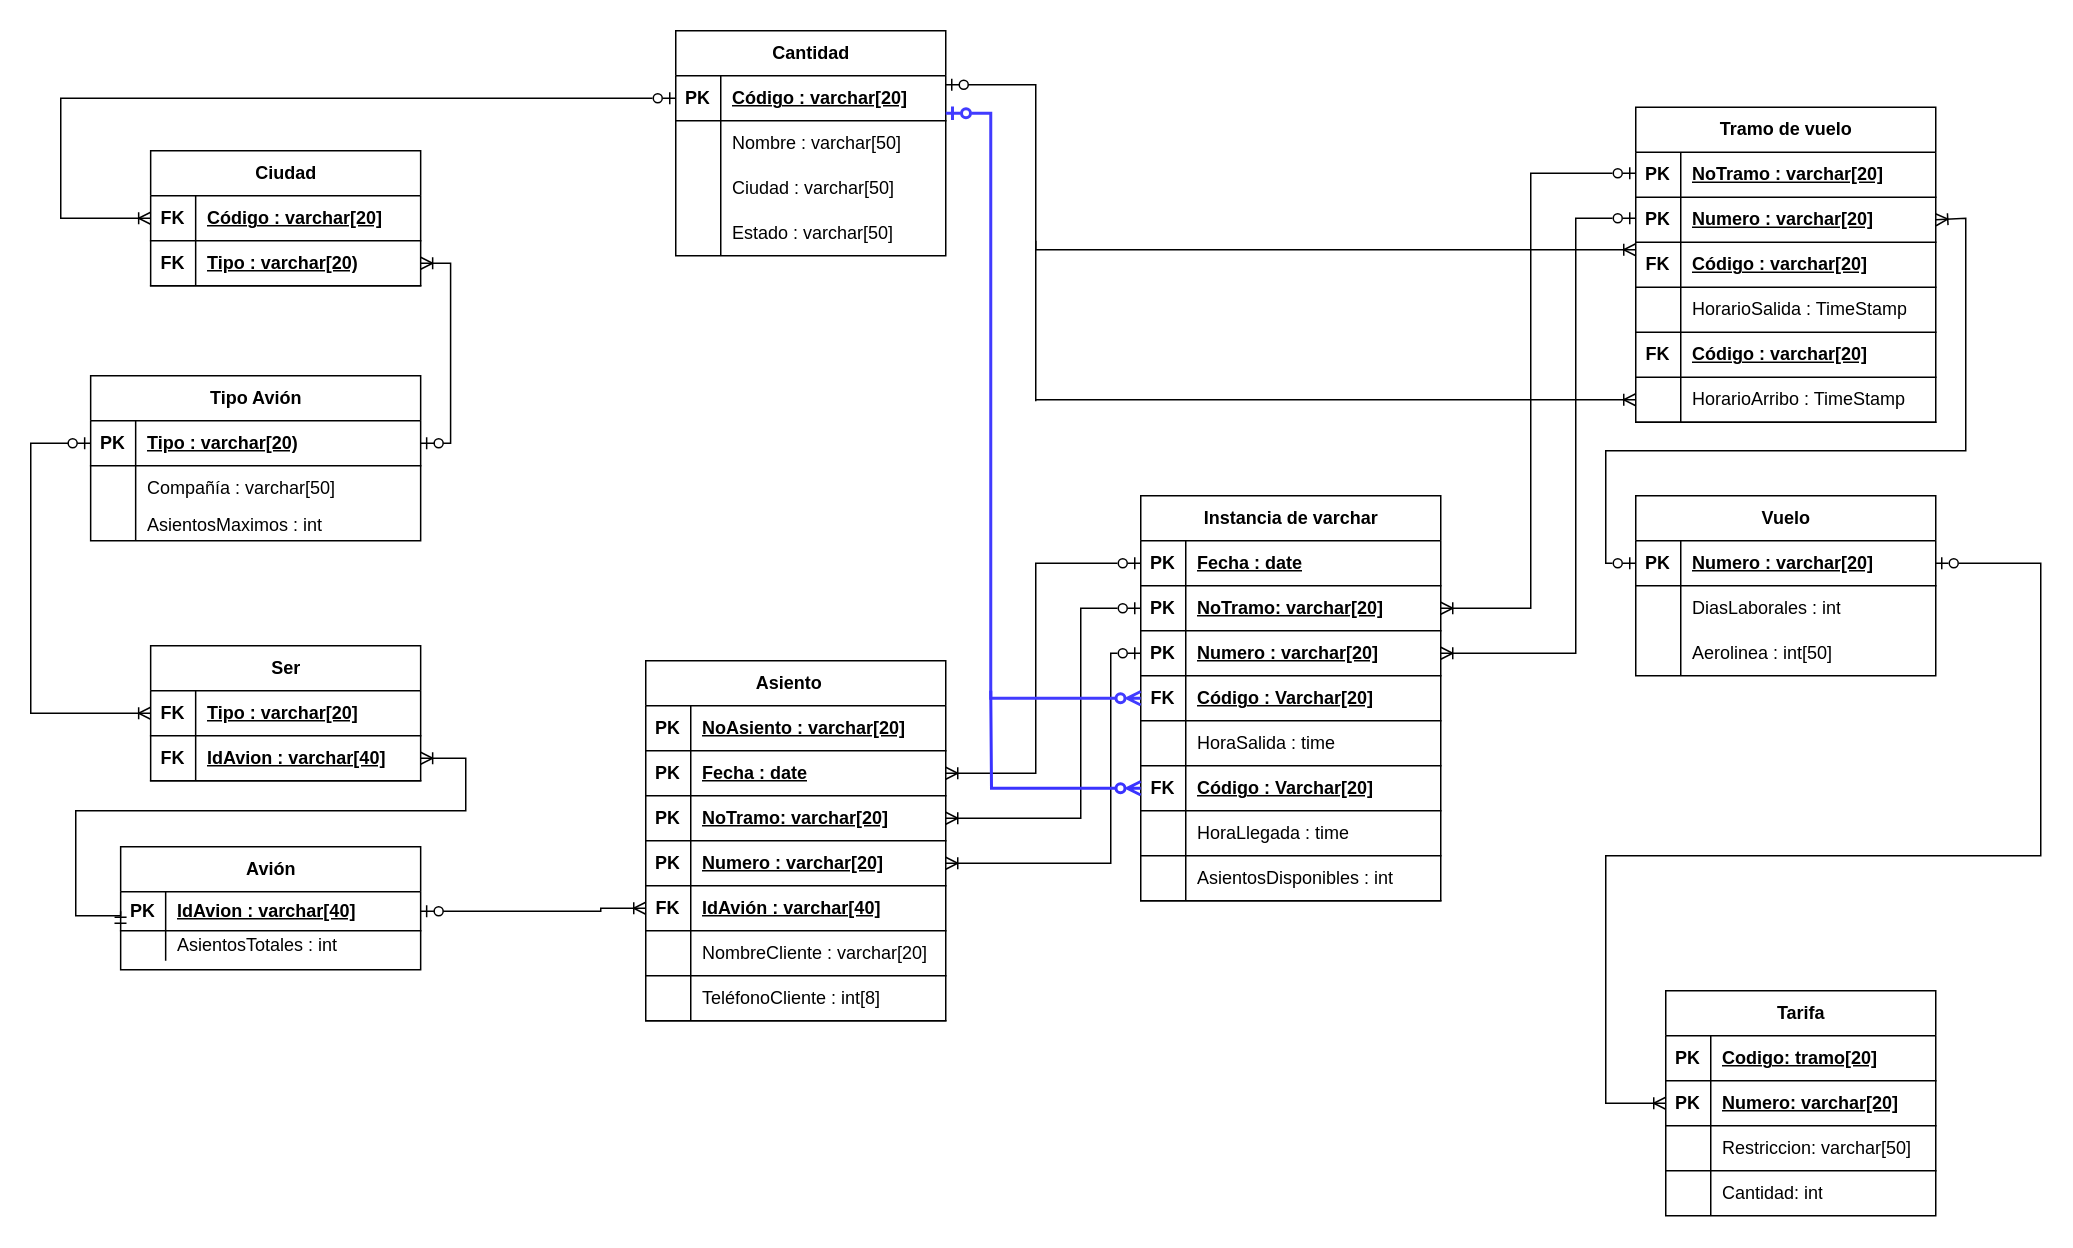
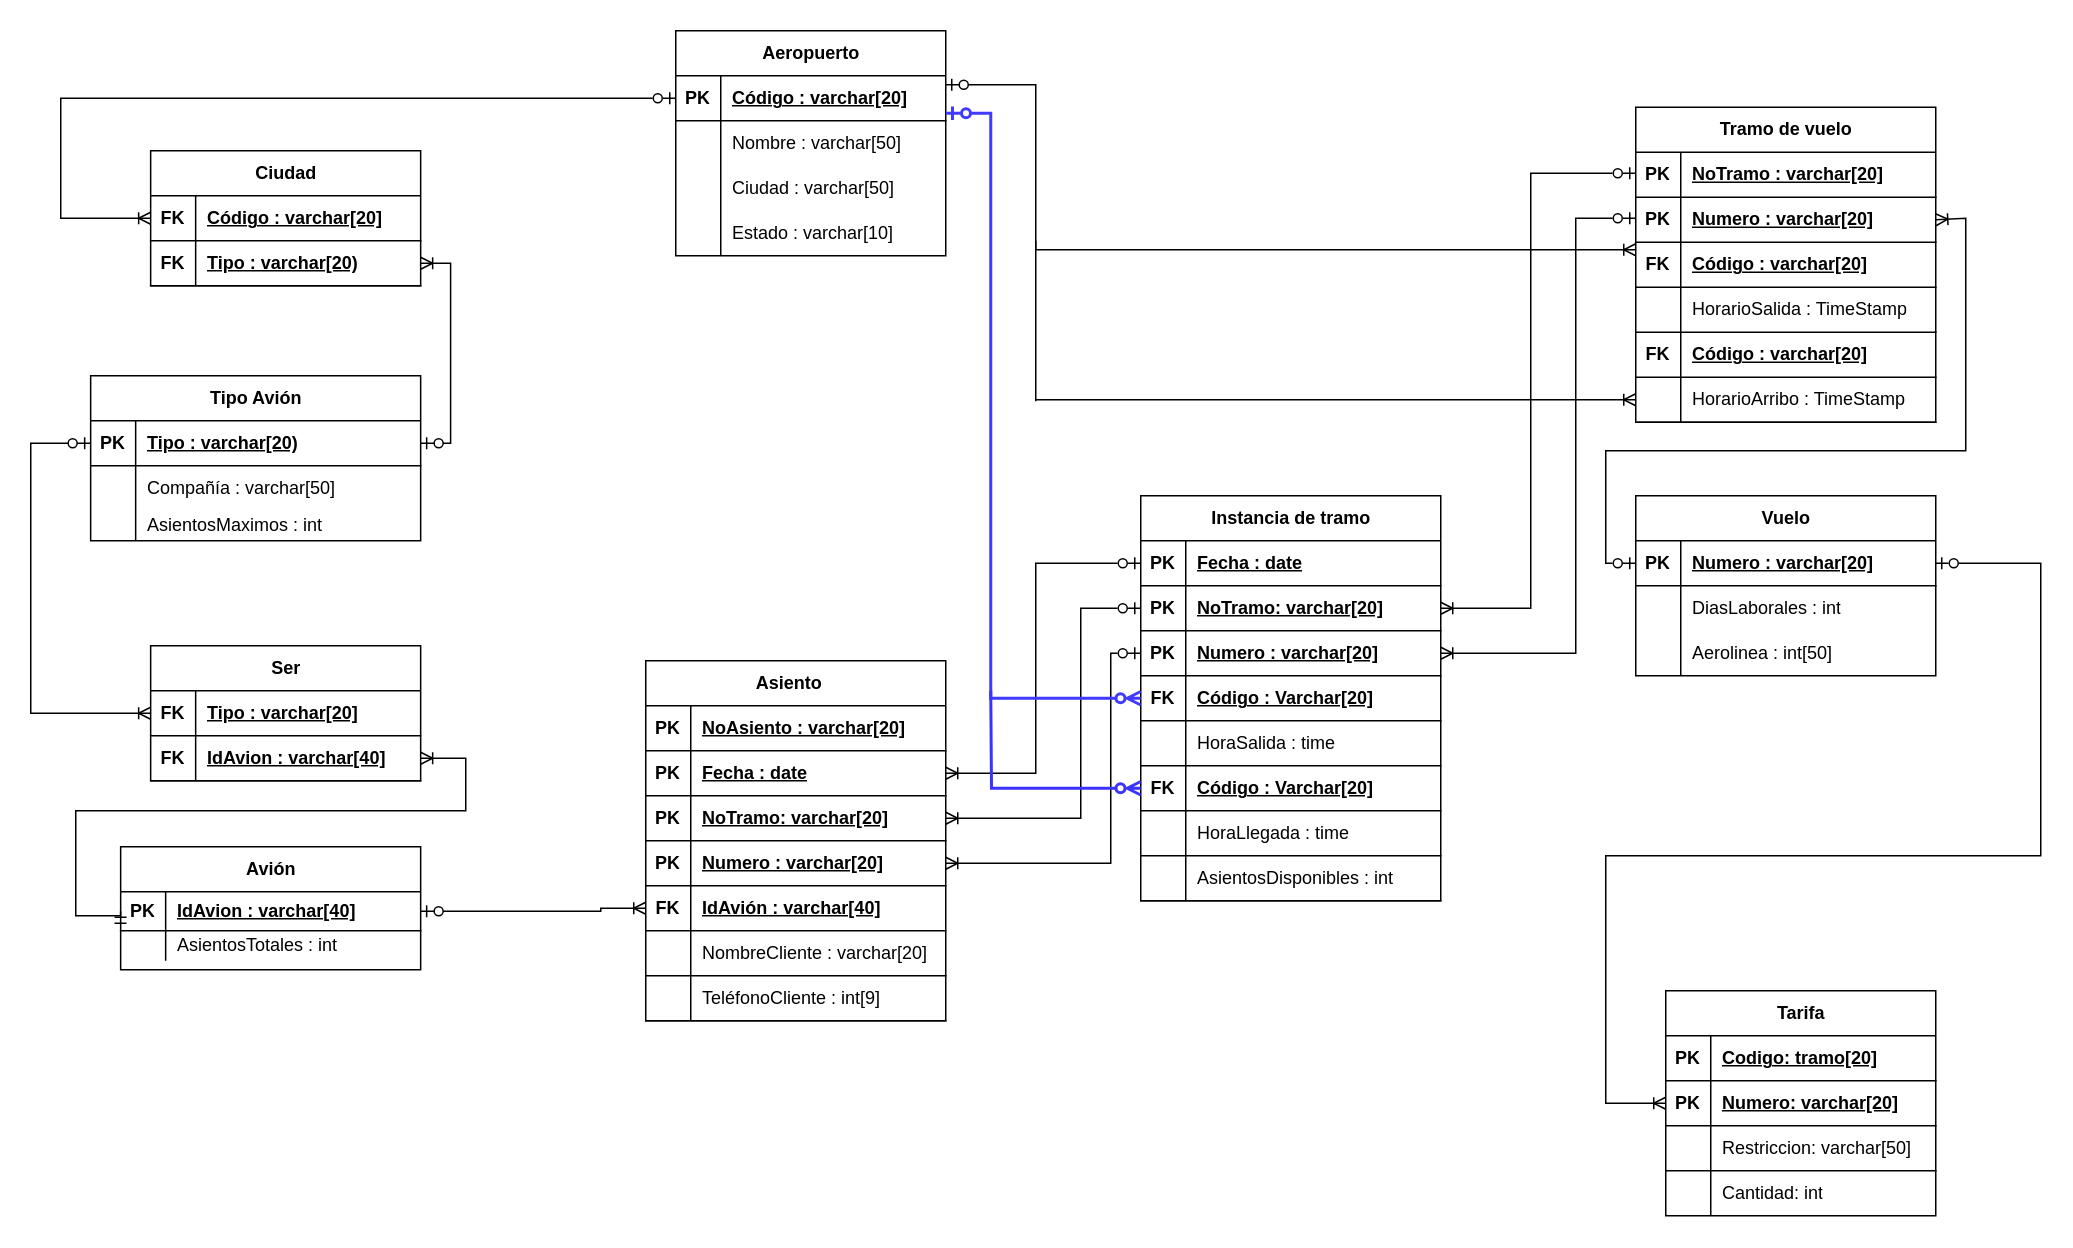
node "Cantidad": label "Cantidad" -> "Aeropuerto"
node "Estado : varchar[50]": label "Estado : varchar[50]" -> "Estado : varchar[10]"
node "Instancia de varchar": label "Instancia de varchar" -> "Instancia de tramo"
node "TeléfonoCliente : int[8]": label "TeléfonoCliente : int[8]" -> "TeléfonoCliente : int[9]"
